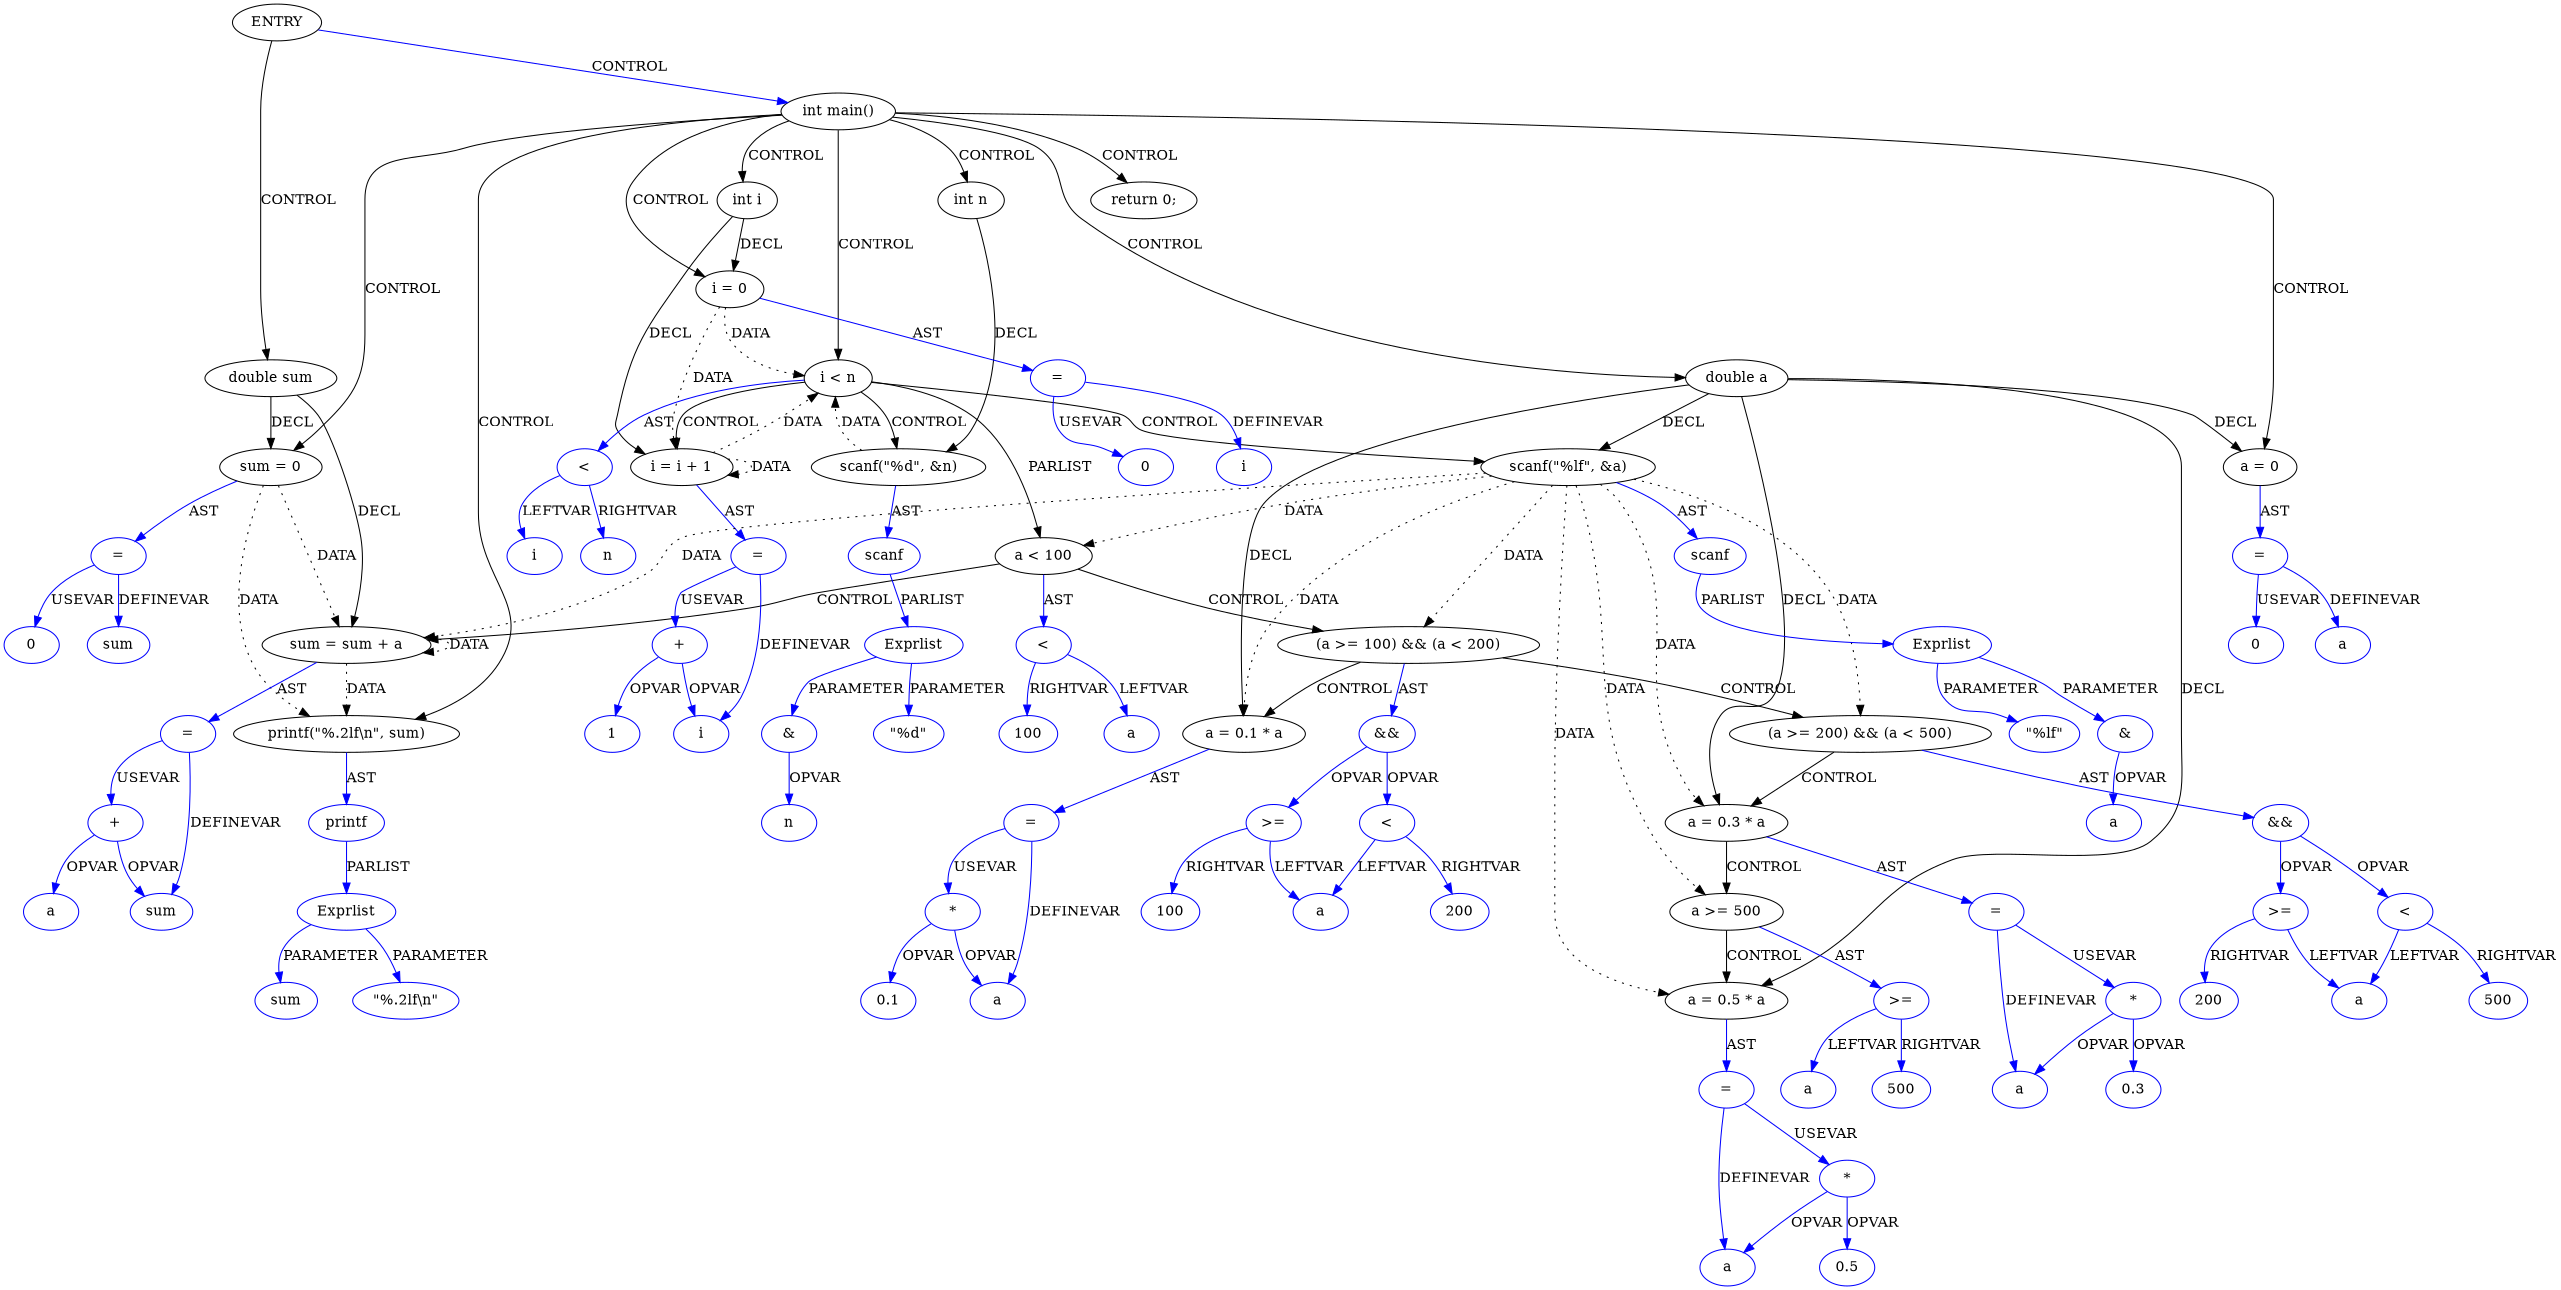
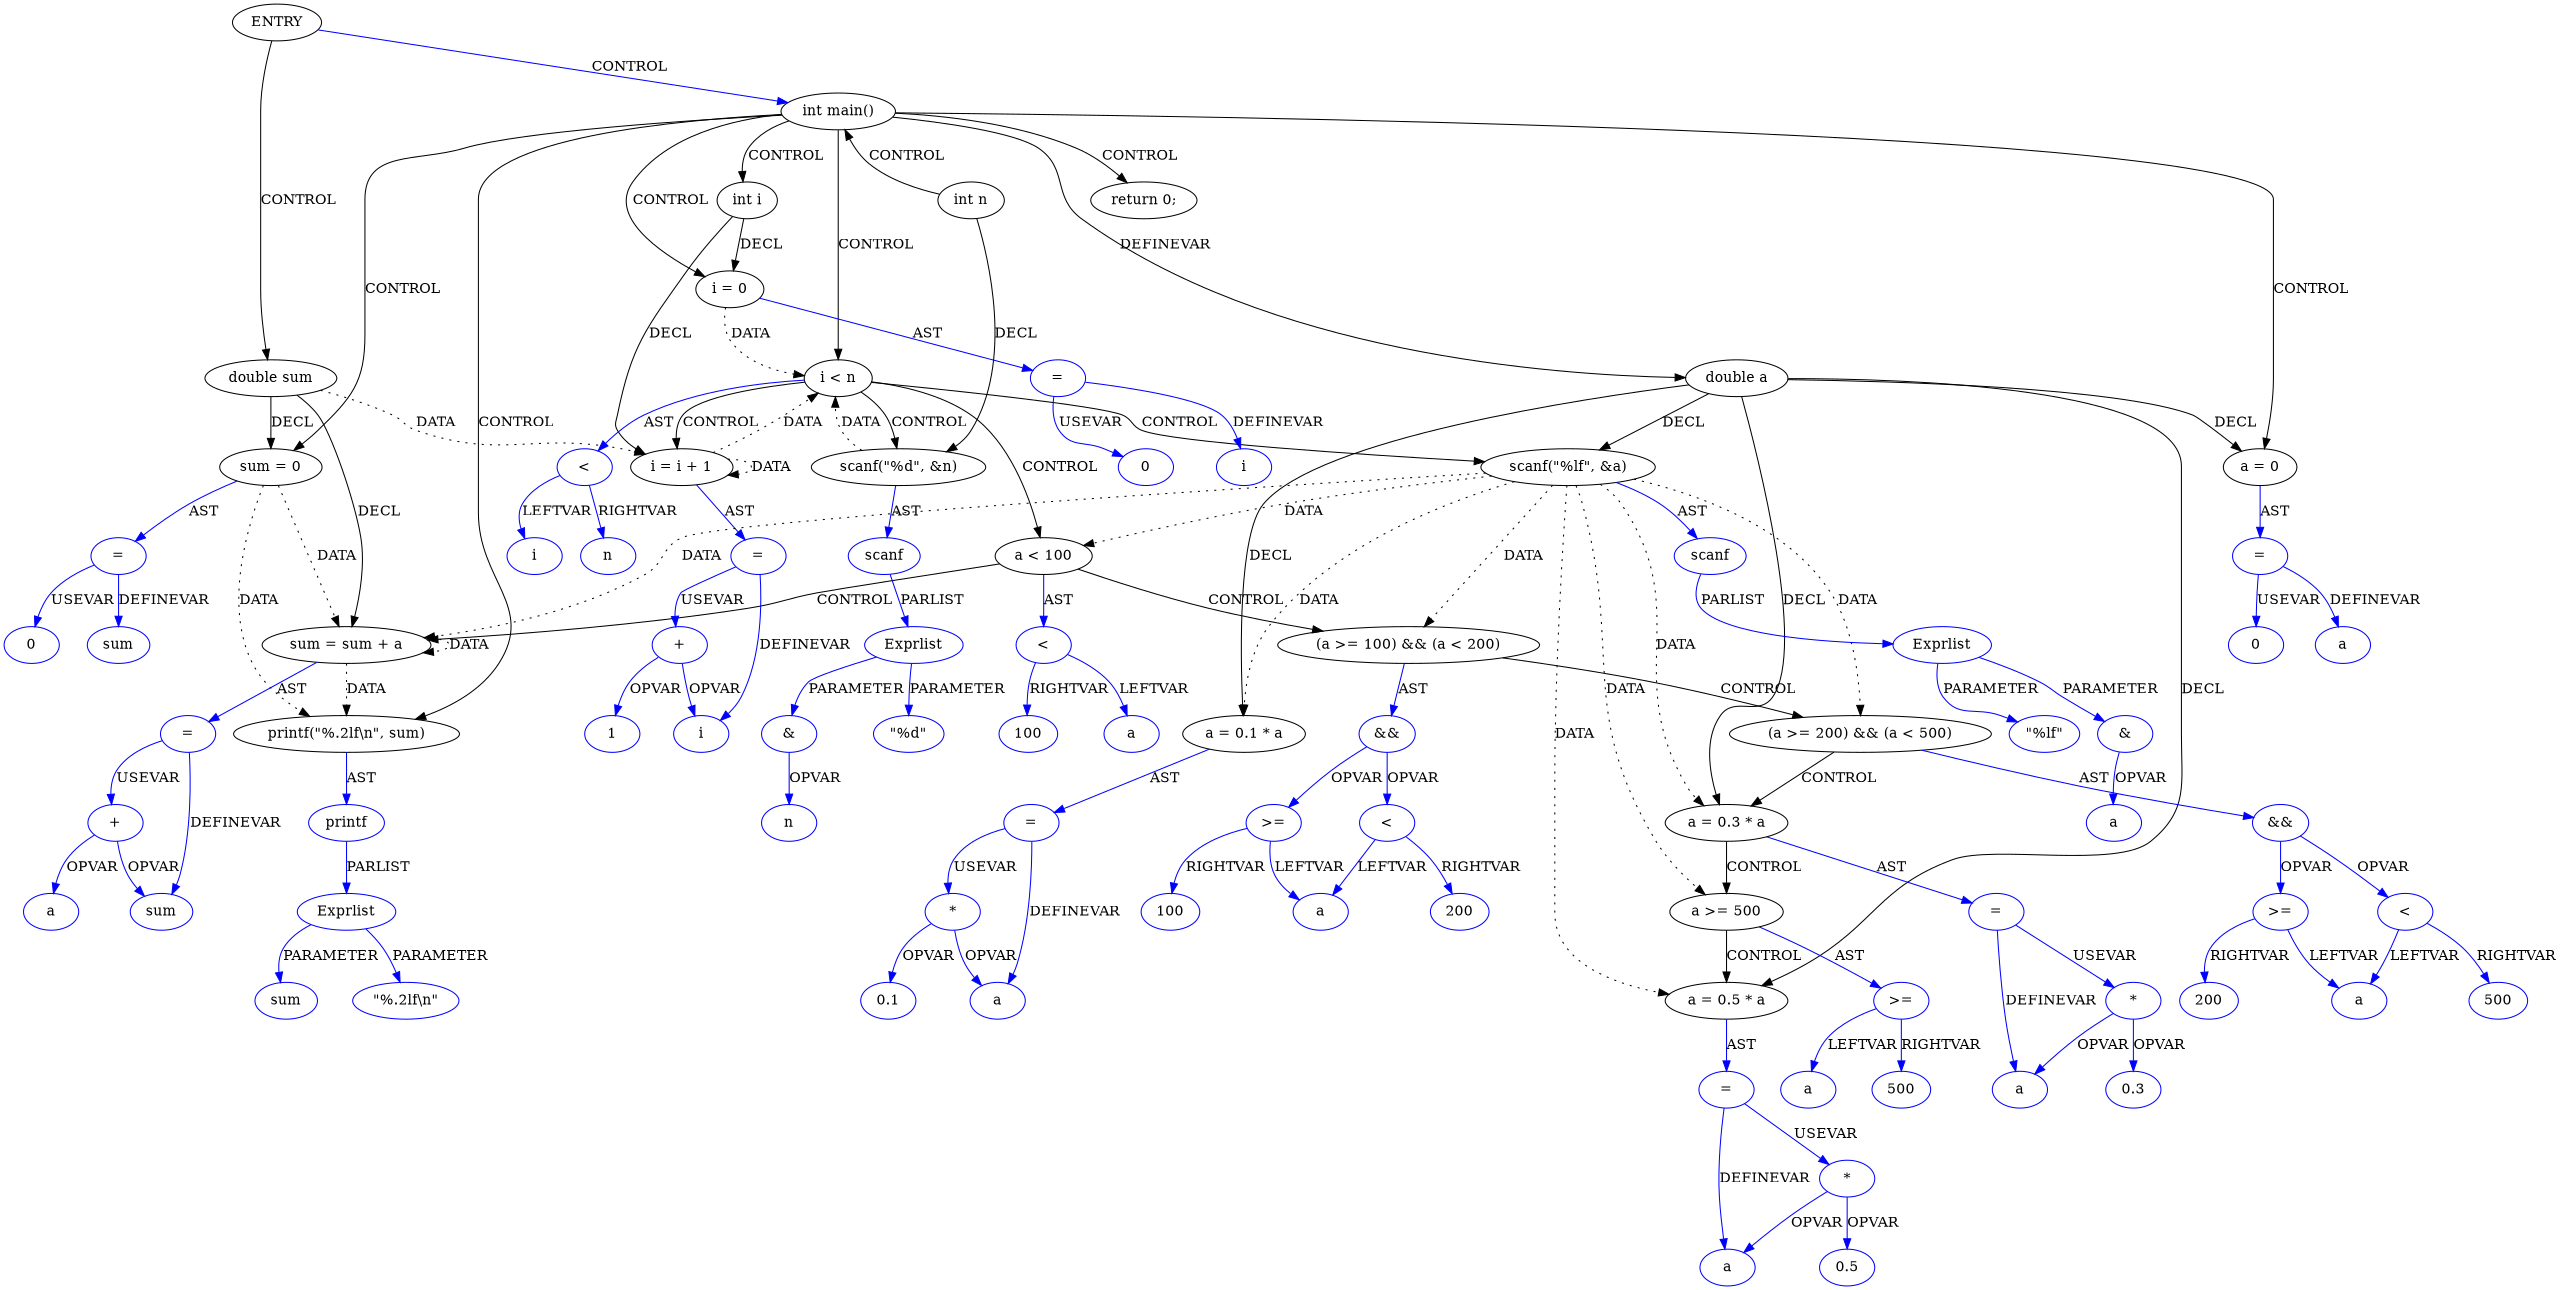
edge "int main()" -> "int n": reversed
edge "int main()" -> "double a": label "CONTROL" -> "DEFINEVAR"
edge "i = 0" -> "i = i + 1": now "double sum" -> "i = i + 1"
edge "i < n" -> "a < 100": label "PARLIST" -> "CONTROL"
edge "(a >= 100) && (a < 200)" -> "a = 0.1 * a": removed, label "CONTROL"
